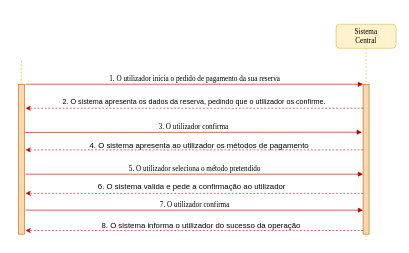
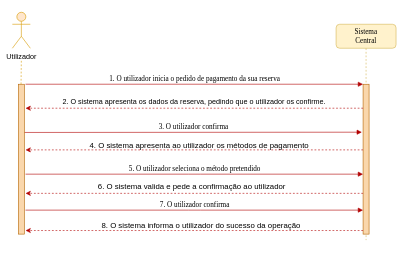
node "Utilizador": added
